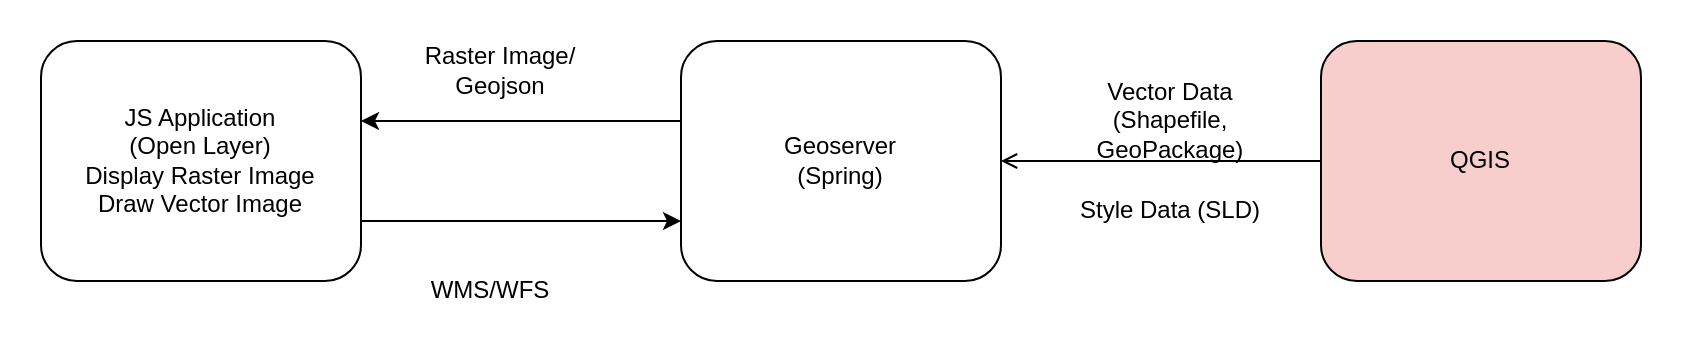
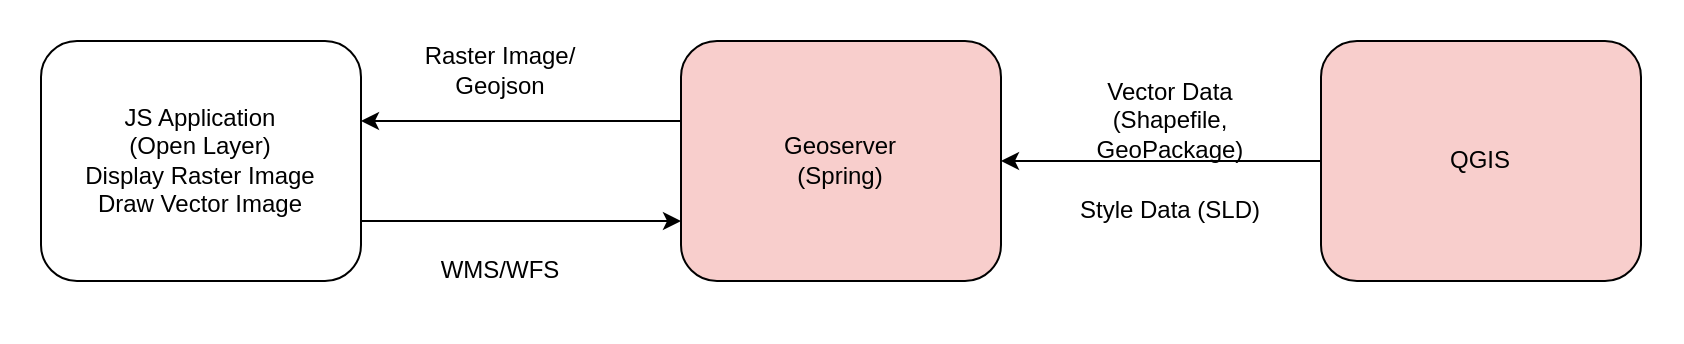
node "Geoserver (Spring)": fillcolor #ffffff -> #f8cecc
edge "QGIS" -> "Geoserver (Spring)": arrowhead open -> classic
node "WMS/WFS": moved (491, 291) -> (501, 271)
